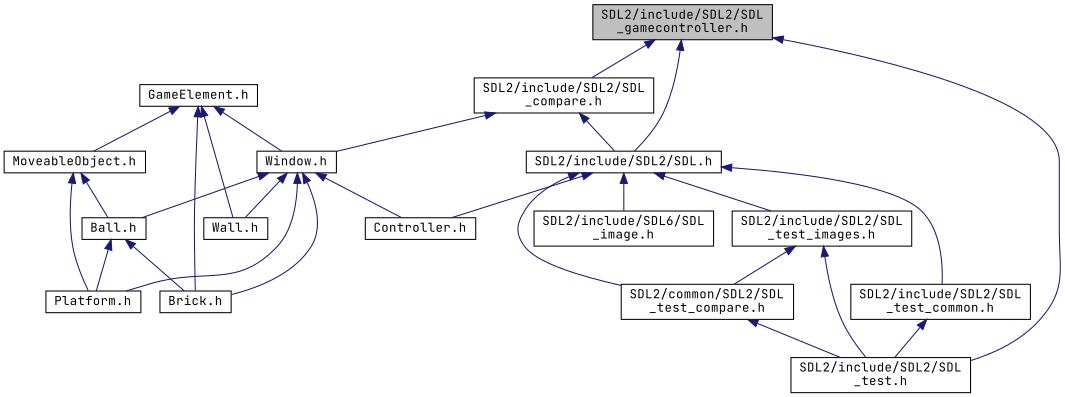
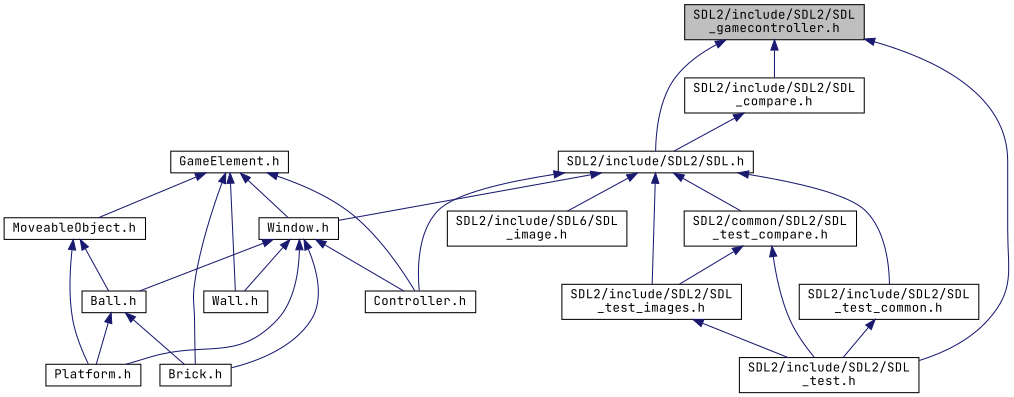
edge "Window.h" -> "SDL2/include/SDL2/SDL _compare.h": now "Window.h" -> "SDL2/include/SDL2/SDL.h"
edge "Controller.h" -> "GameElement.h": added
edge "SDL2/common/SDL2/SDL _test_compare.h" -> "SDL2/include/SDL2/SDL _test_images.h": reversed
